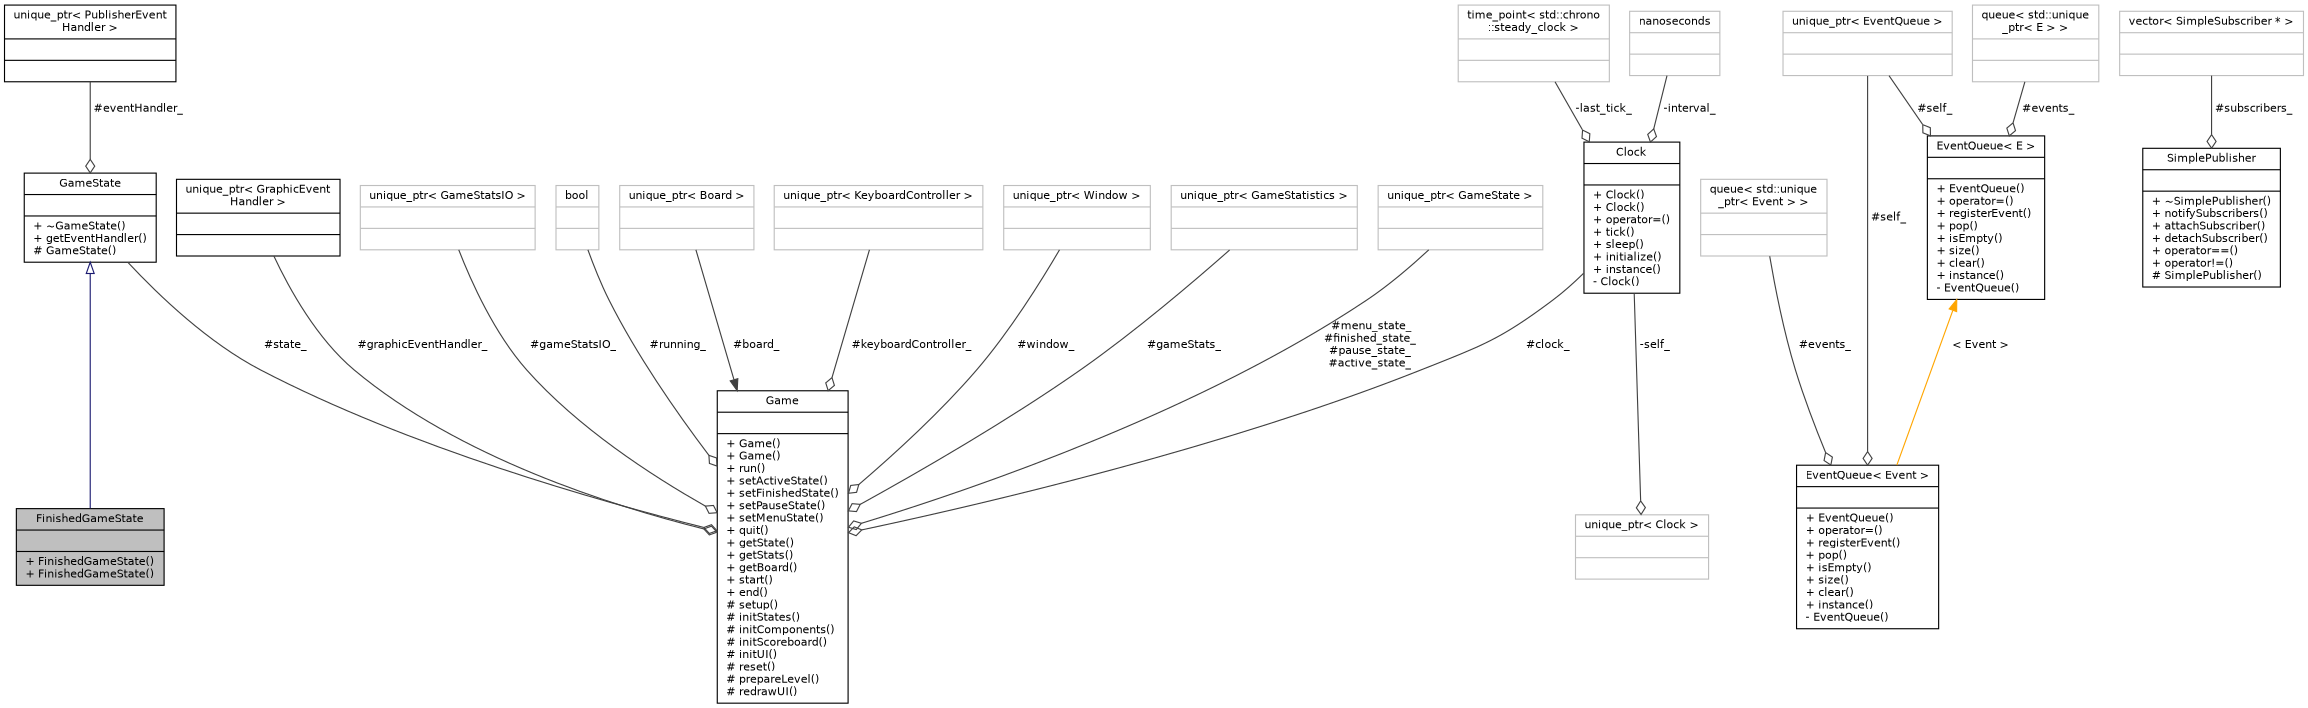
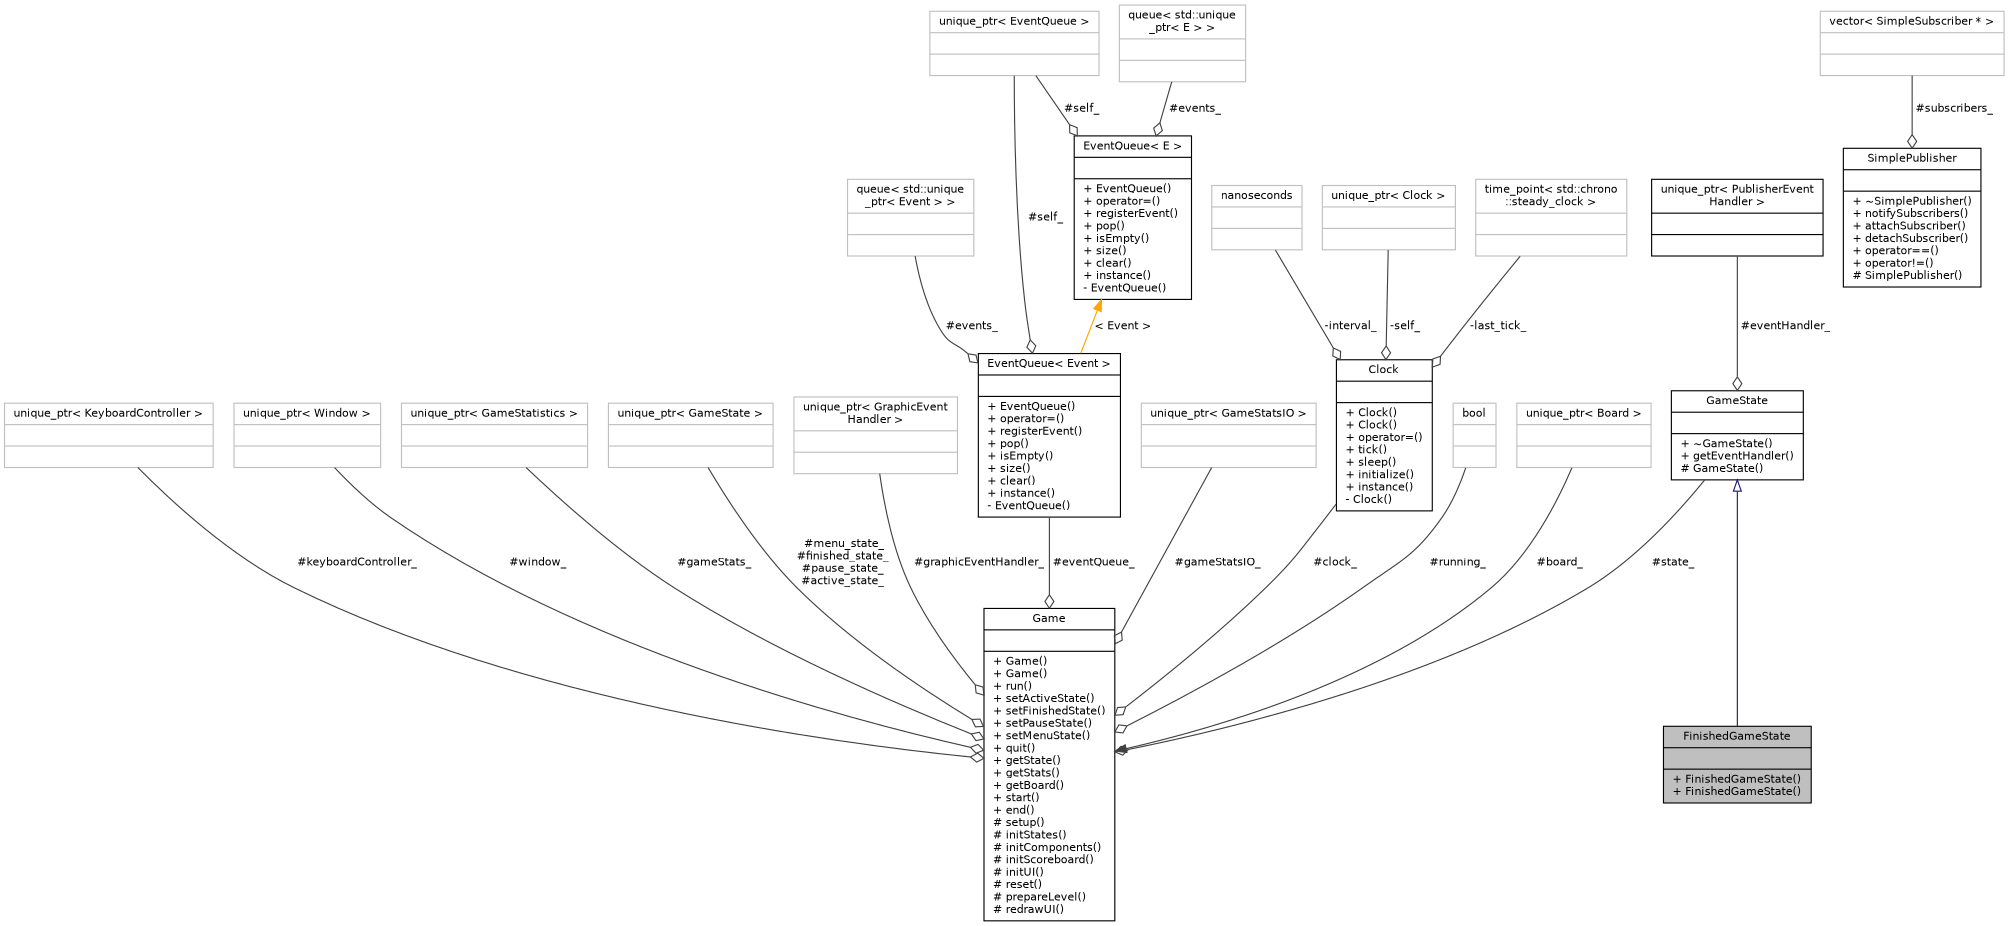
node "unique_ptr< GraphicEvent": color black -> grey75
edge "Clock" -> "unique_ptr< Clock >": reversed
edge "EventQueue< Event >" -> "Game": added, label "#eventQueue_"
